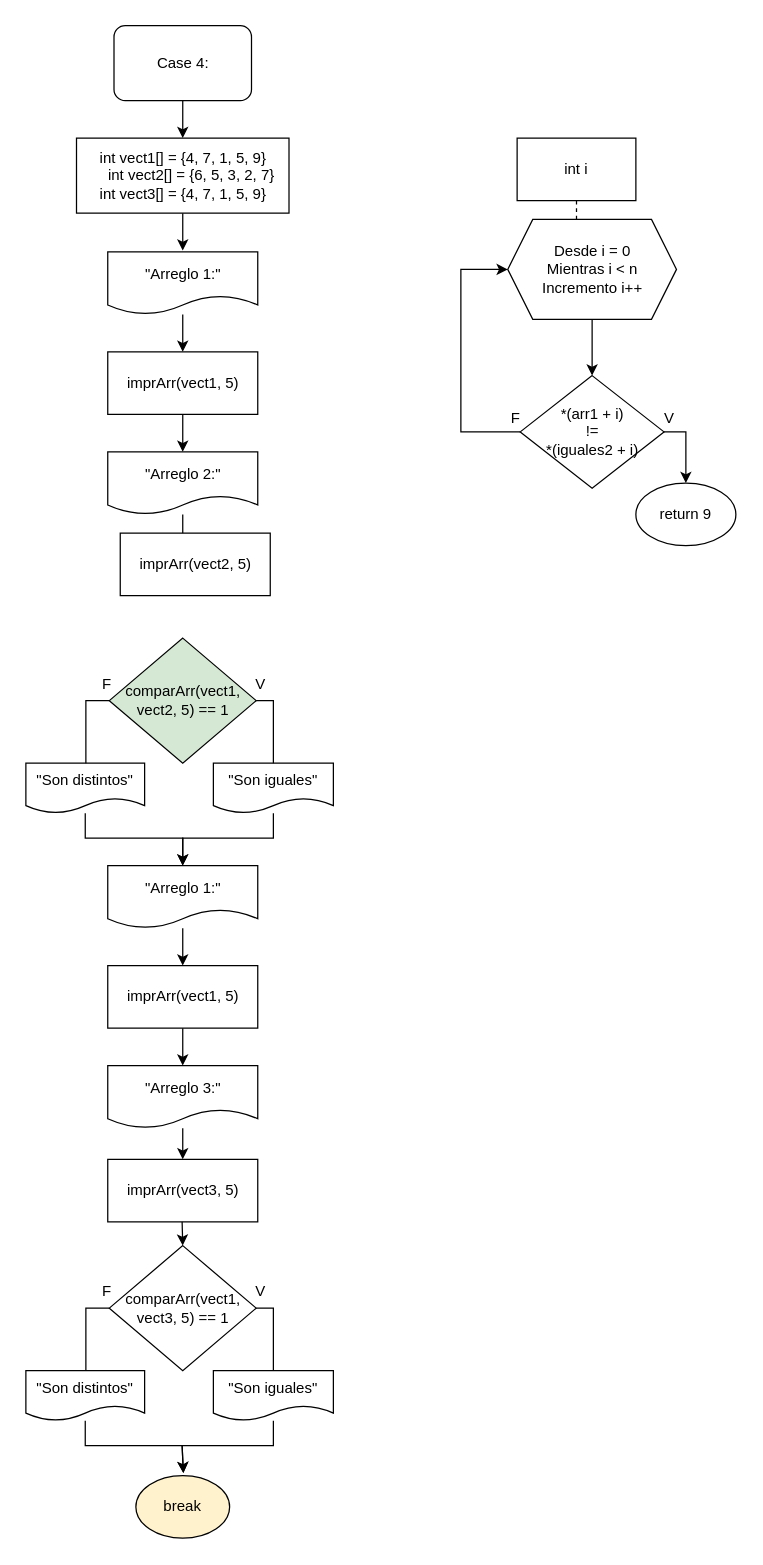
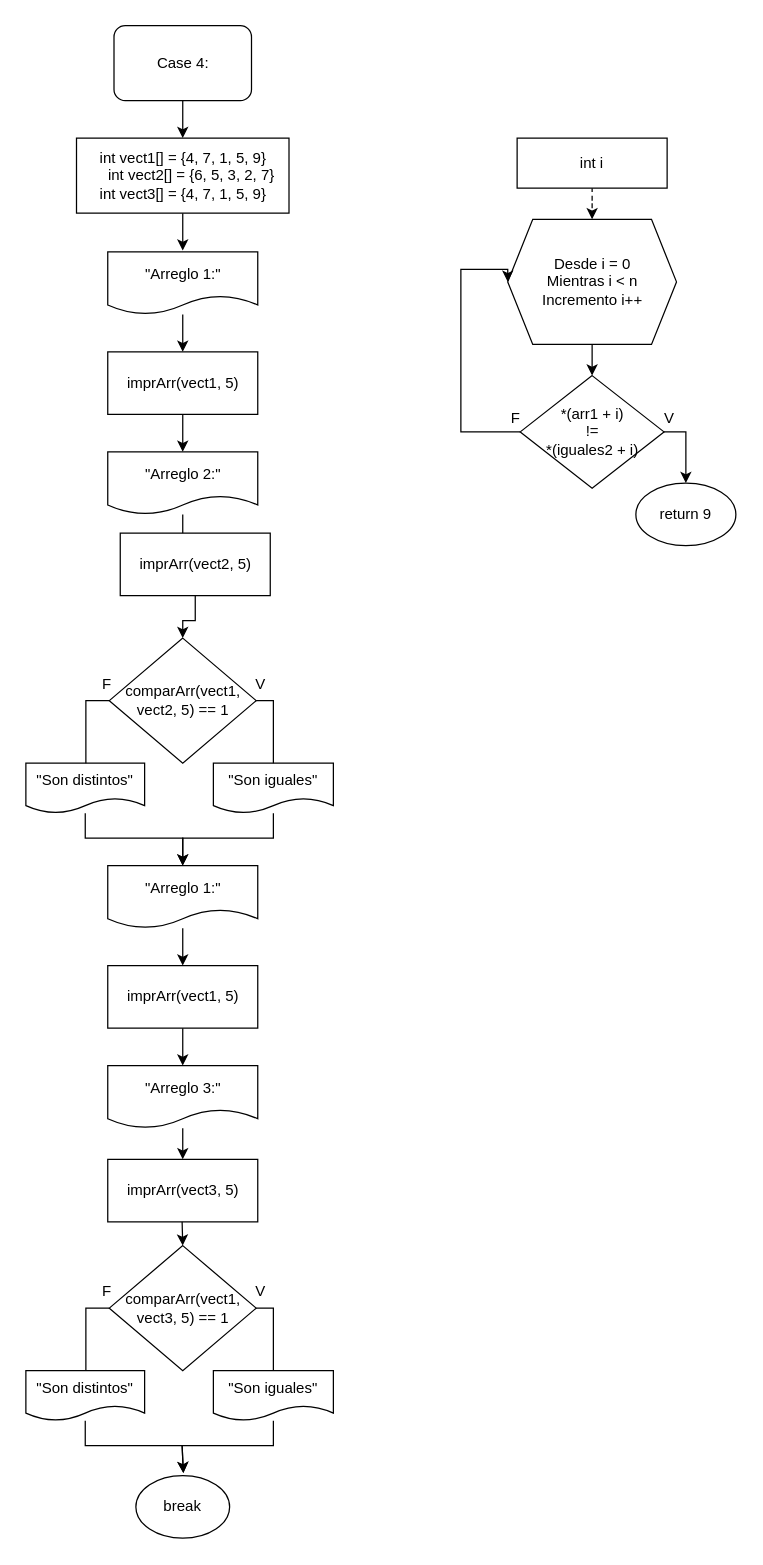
node "int i": size 119x63 -> 150x50
node "Desde i = 0 Mientras i < n Incremento i++": size 169x100 -> 169x125
edge "imprArr(vect2, 5)" -> "comparArr(vect1, vect2, 5) == 1": added
node "comparArr(vect1, vect2, 5) == 1": fillcolor #d5e8d4 -> #ffffff
node "break": fillcolor #fff2cc -> #ffffff
